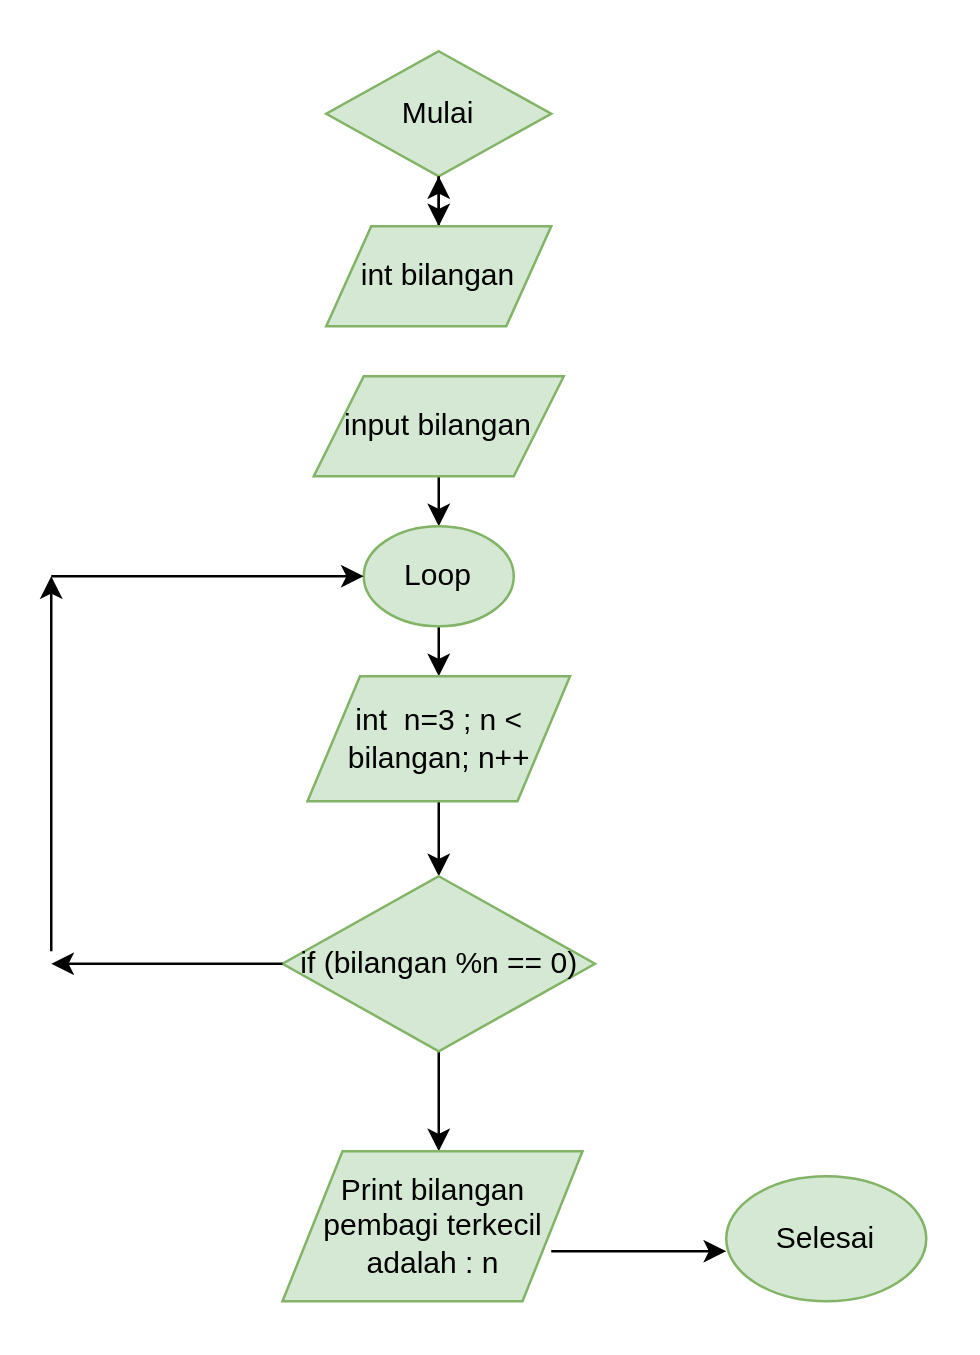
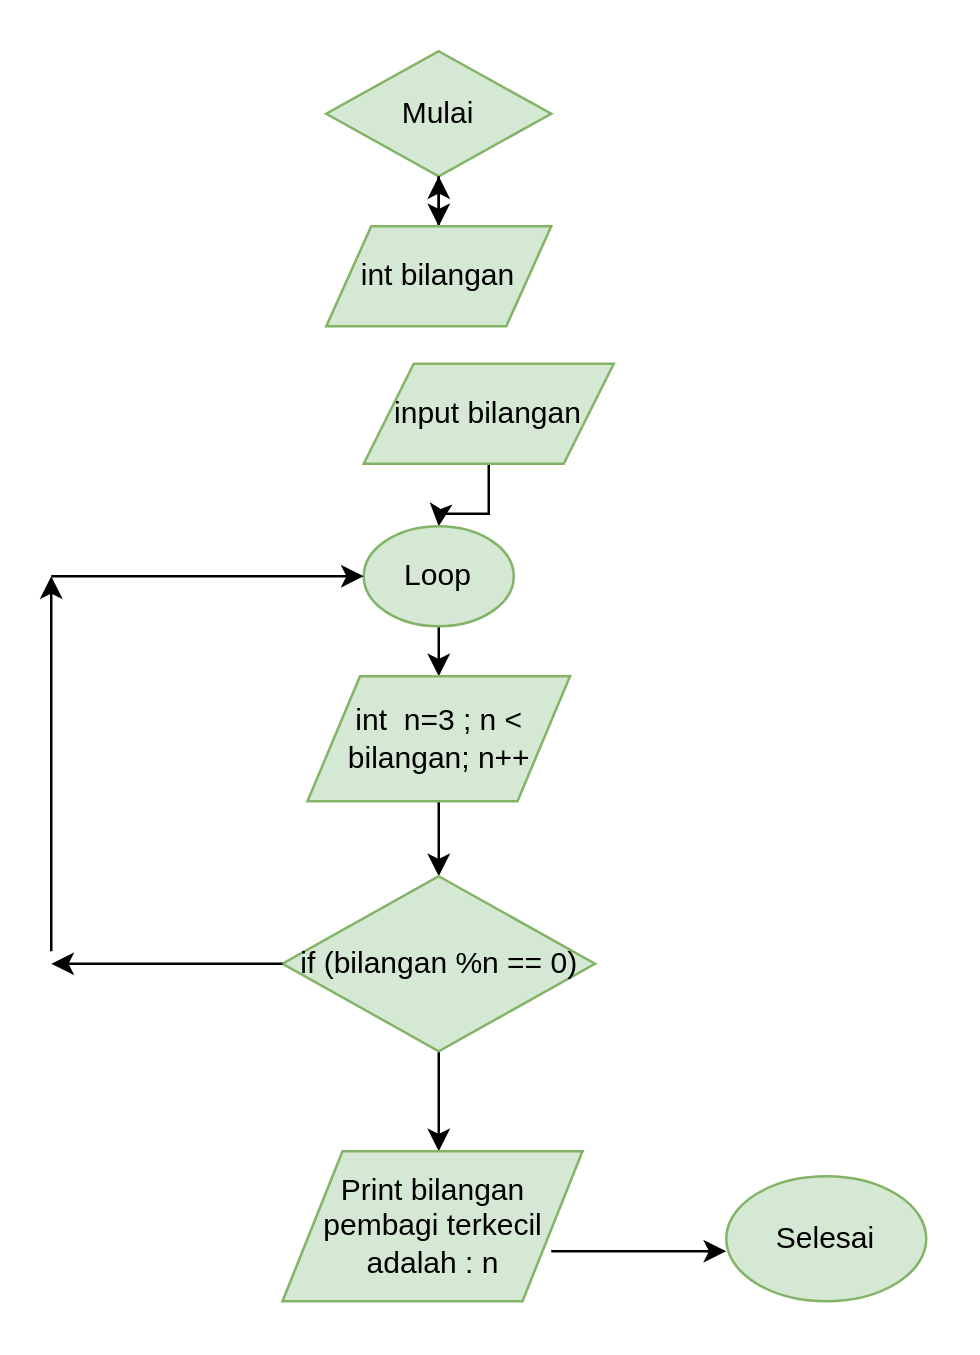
node "input bilangan": moved (439, 426) -> (489, 414)
